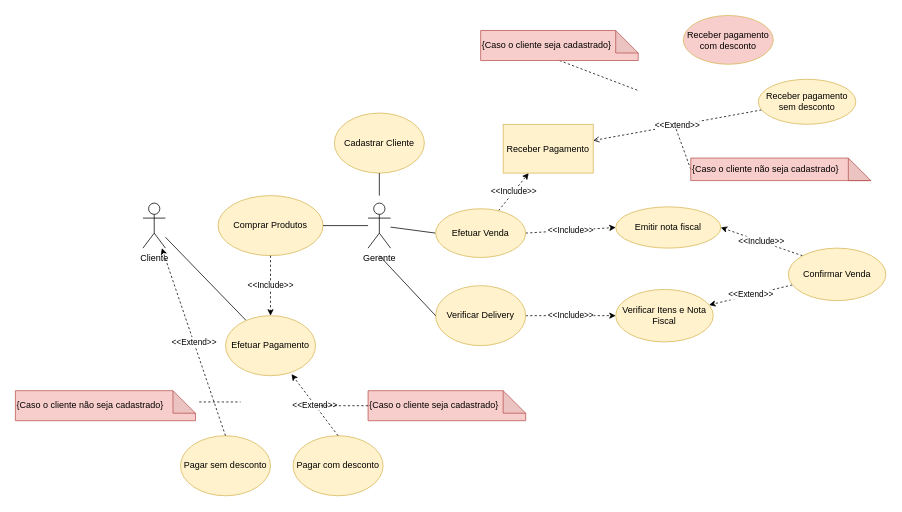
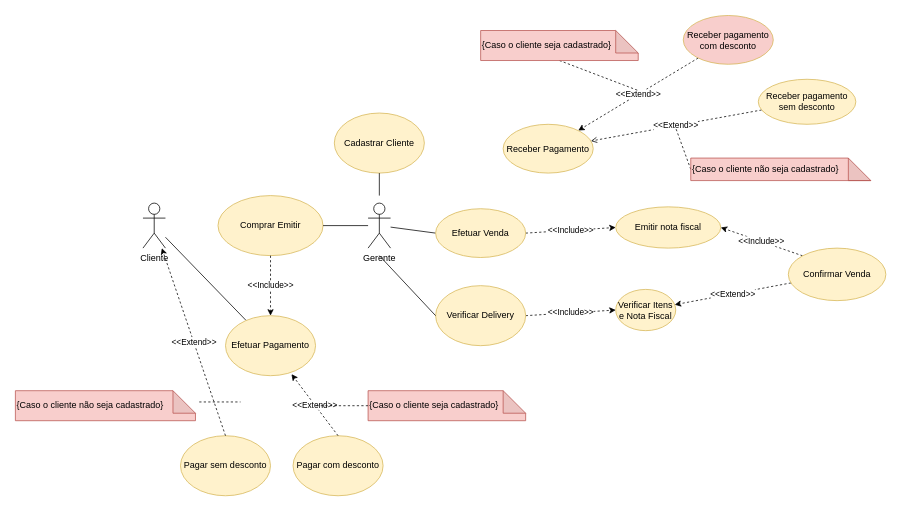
edge "Receber pagamento com desconto" -> "Receber Pagamento": added, label "<<Extend>>"
node "Receber Pagamento": shape rectangle -> ellipse
edge "Efetuar Venda" -> "Receber Pagamento": removed, label "<<Include>>"
node "Comprar Produtos": label "Comprar Produtos" -> "Comprar Emitir"
node "Verificar Itens e Nota Fiscal": size 98x53 -> 60x41
